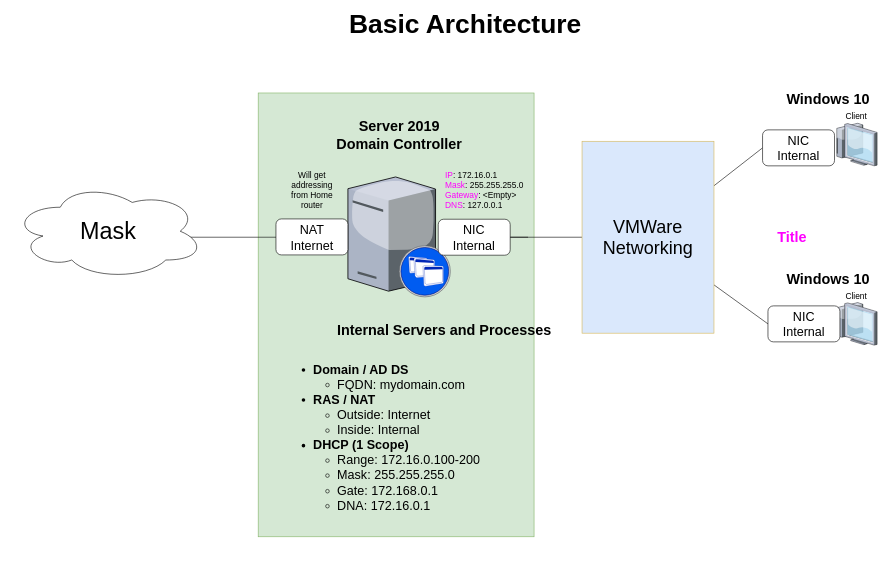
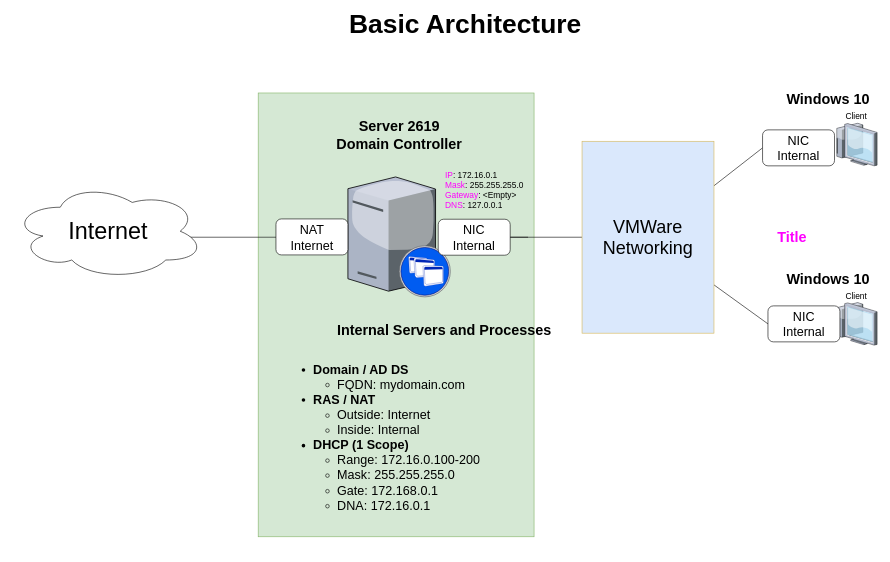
node "Server 2019 Domain Controller": label "Server 2019 Domain Controller" -> "Server 2619 Domain Controller"
node "Will get addressing from Home router": removed
node "Mask": label "Mask" -> "Internet"
